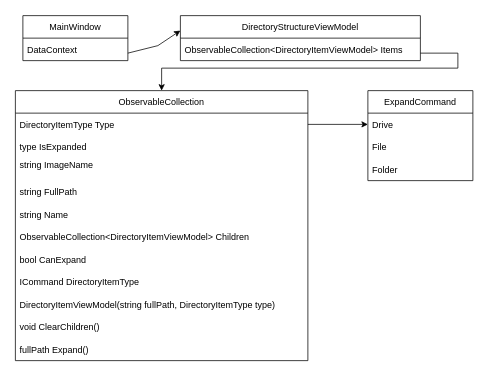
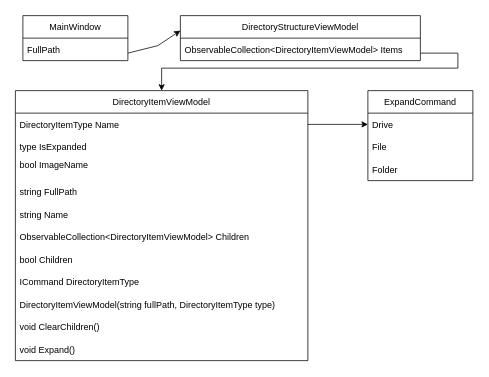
node "DataContext": label "DataContext" -> "FullPath"
node "ObservableCollection": label "ObservableCollection" -> "DirectoryItemViewModel"
node "DirectoryItemType Type": label "DirectoryItemType Type" -> "DirectoryItemType Name"
node "string ImageName": label "string ImageName" -> "bool ImageName"
node "bool CanExpand": label "bool CanExpand" -> "bool Children"
node "fullPath Expand()": label "fullPath Expand()" -> "void Expand()"
